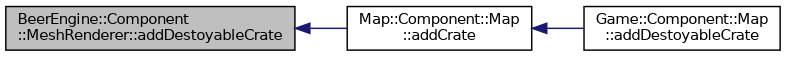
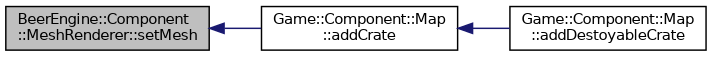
node "BeerEngine::Component ::MeshRenderer::addDestoyableCrate": label "BeerEngine::Component ::MeshRenderer::addDestoyableCrate" -> "BeerEngine::Component ::MeshRenderer::setMesh"
node "Map::Component::Map ::addCrate": label "Map::Component::Map ::addCrate" -> "Game::Component::Map ::addCrate"
